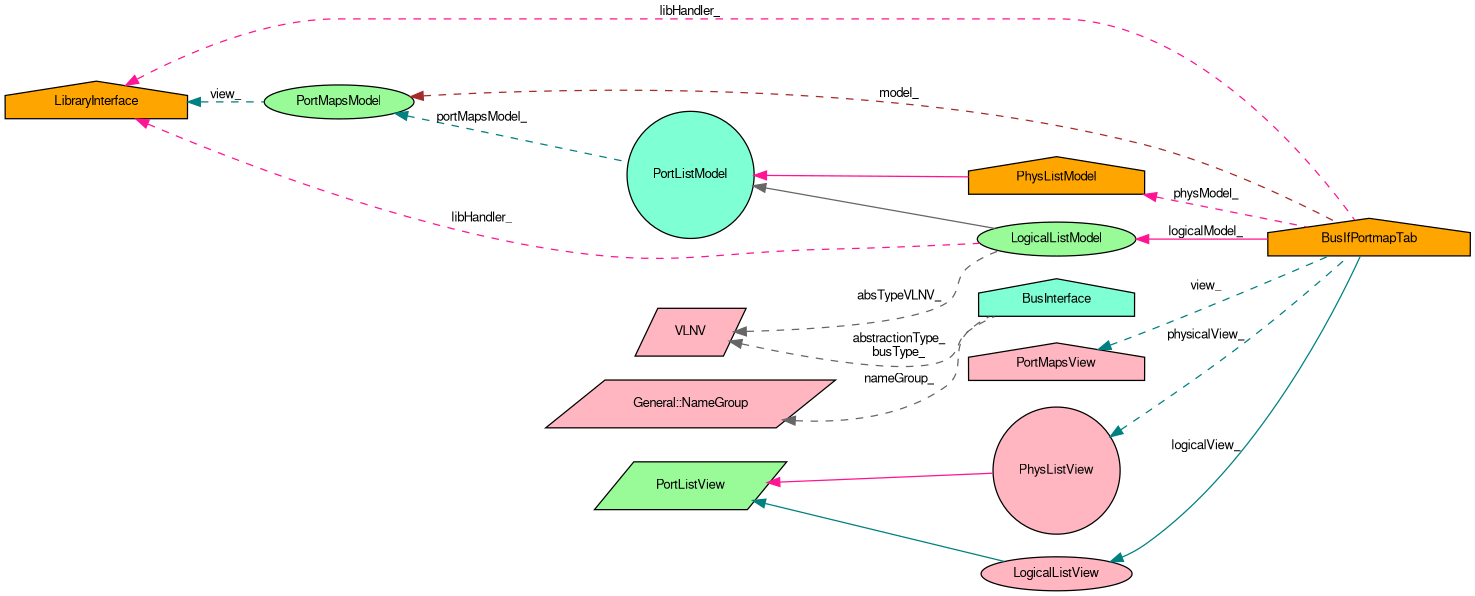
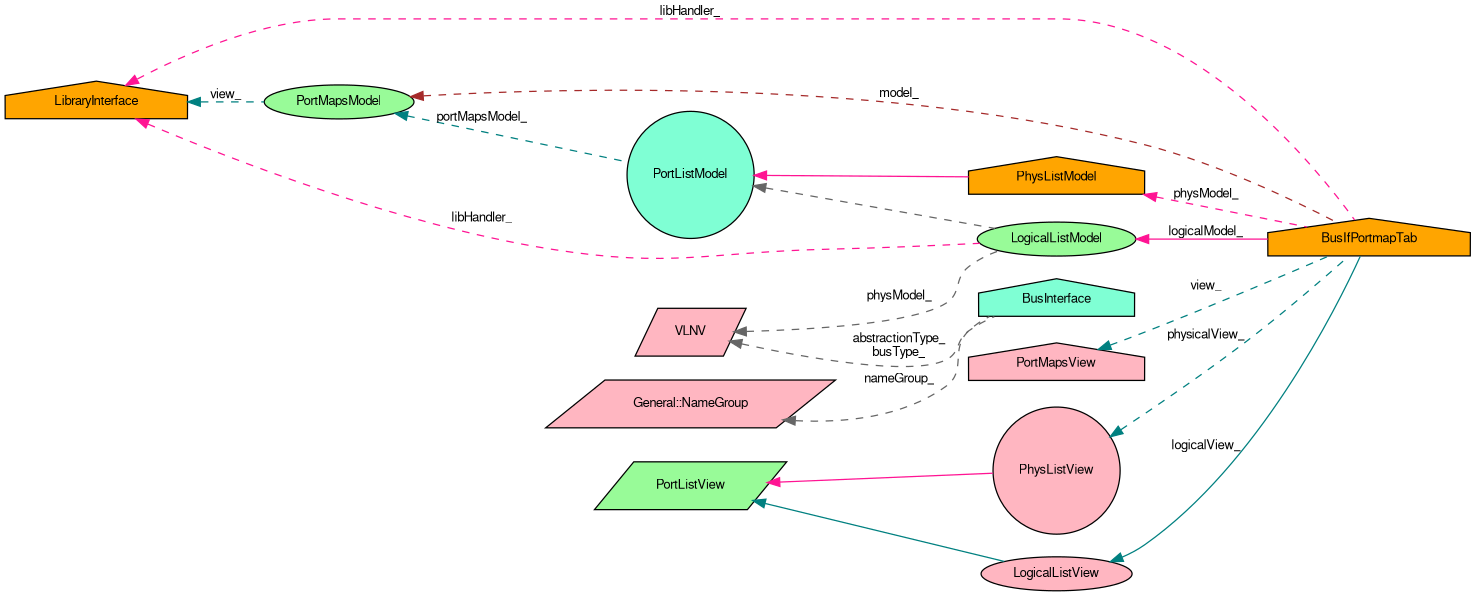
edge "LogicalListModel" -> "PortListModel": style solid -> dashed
edge "LogicalListModel" -> "VLNV": label "absTypeVLNV_" -> "physModel_"
